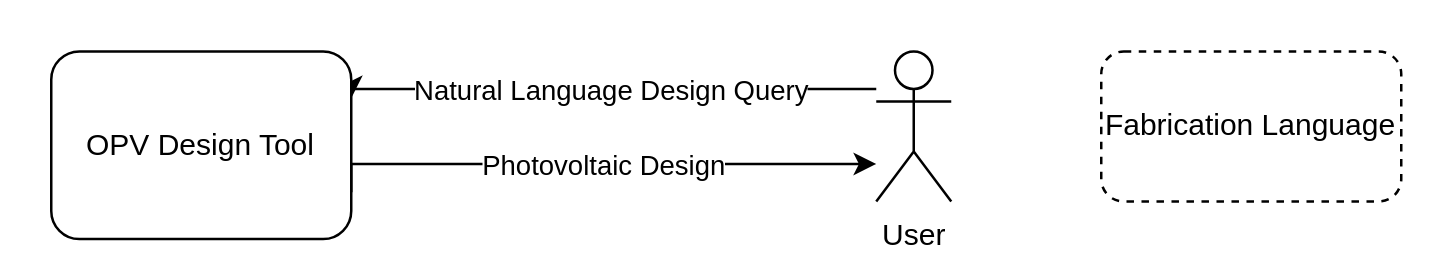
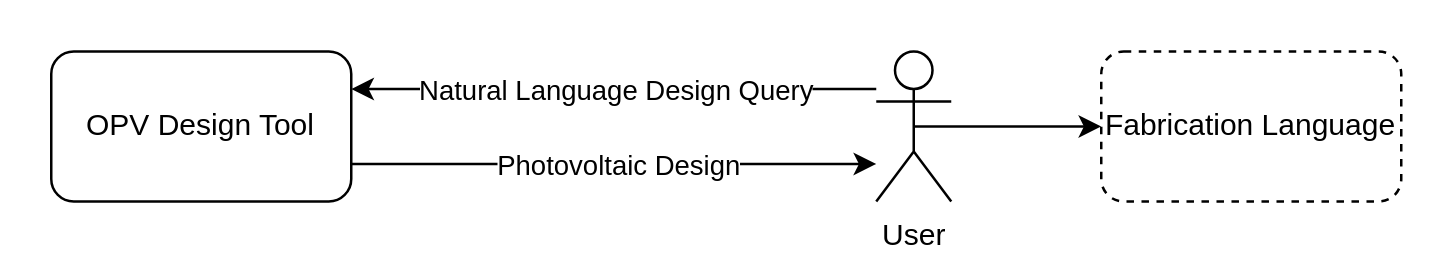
edge "User" -> "Fabrication Language": added
node "OPV Design Tool": size 300x188 -> 300x150
